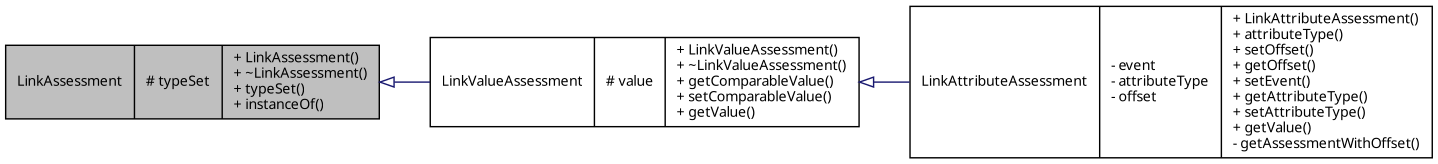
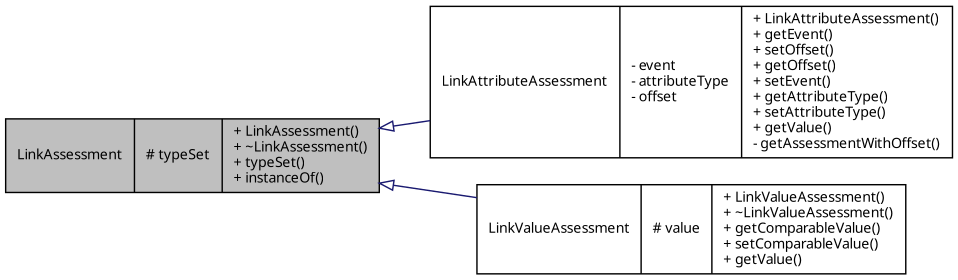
node "LinkAttributeAssessment": text "+ attributeType()" -> "+ getEvent()"
edge "LinkAttributeAssessment" -> "LinkValueAssessment": now "LinkAttributeAssessment" -> "LinkAssessment"
